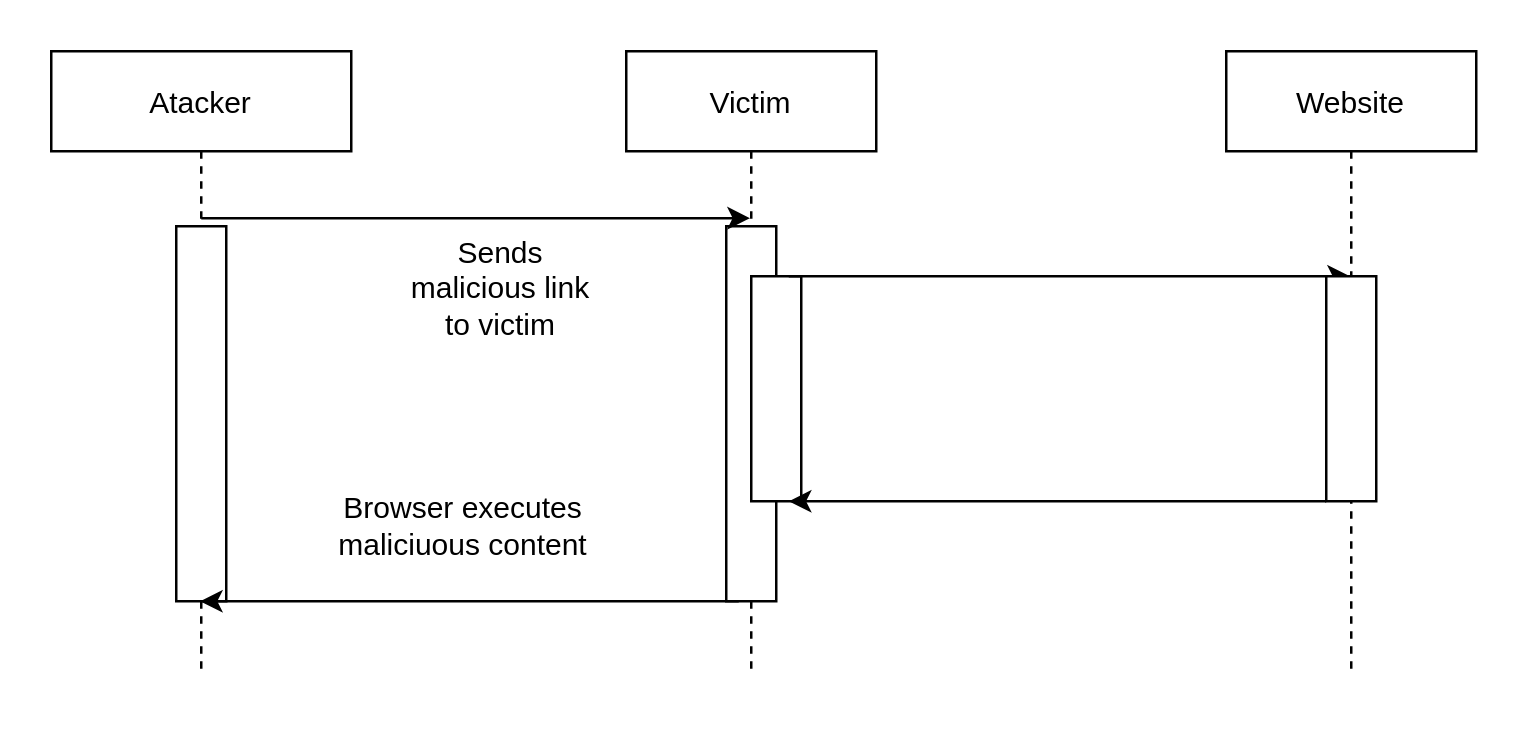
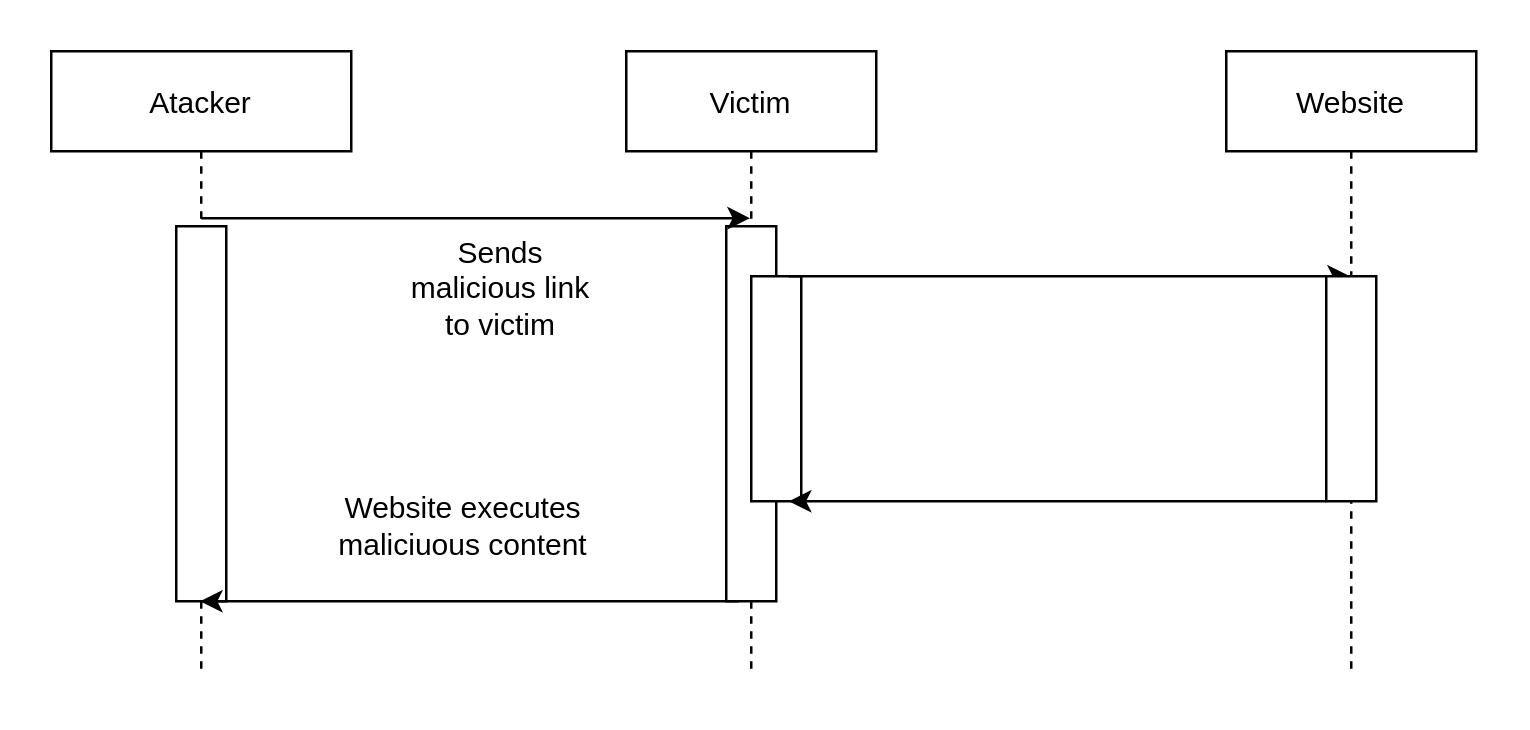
node "Browser executes maliciuous content": label "Browser executes maliciuous content" -> "Website executes maliciuous content"
